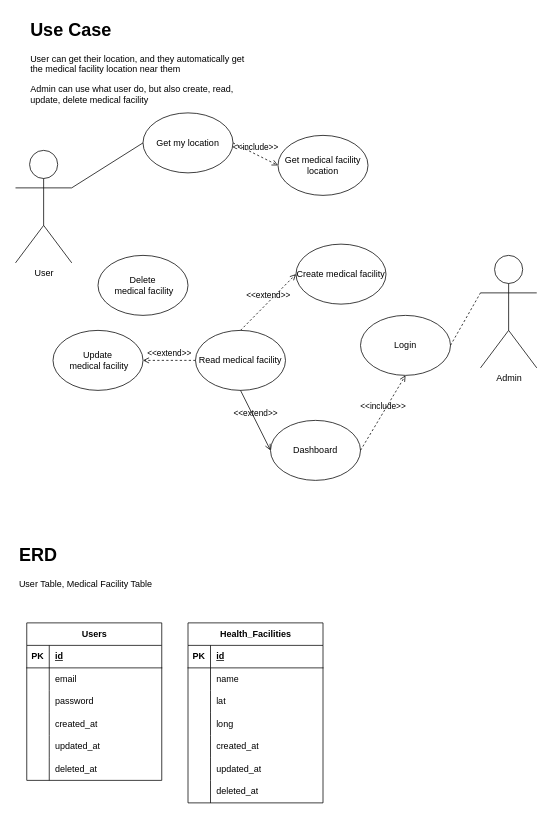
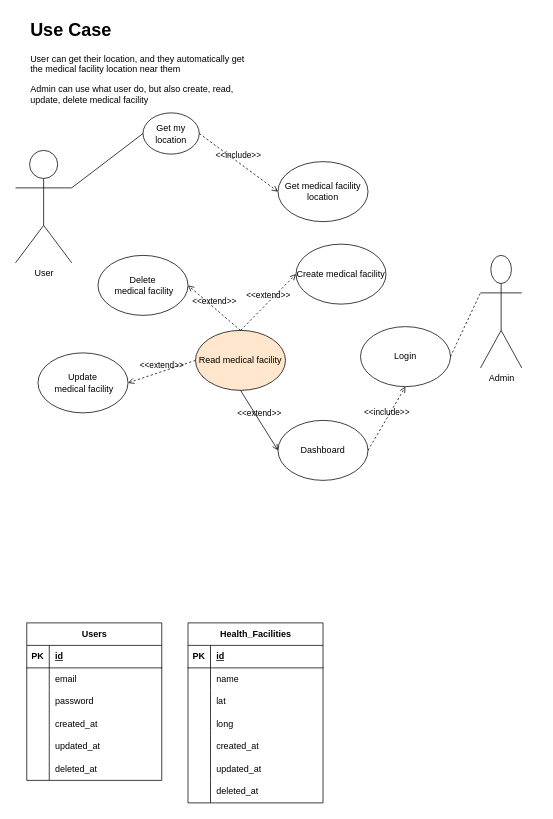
node "Get my location": size 90x60 -> 56x41
node "Get medical facility location": moved (323, 165) -> (323, 192)
edge "Read medical facility" -> "Delete medical facility": added, label "<<extend>>"
node "Admin": size 56x113 -> 41x113
node "Login": moved (405, 345) -> (405, 357)
node "Update medical facility": moved (98, 360) -> (83, 383)
node "Read medical facility": fillcolor #ffffff -> #ffe6cc
node "Dashboard": moved (315, 450) -> (323, 450)
node "ERDUser Table, Medical Facility Table": removed
